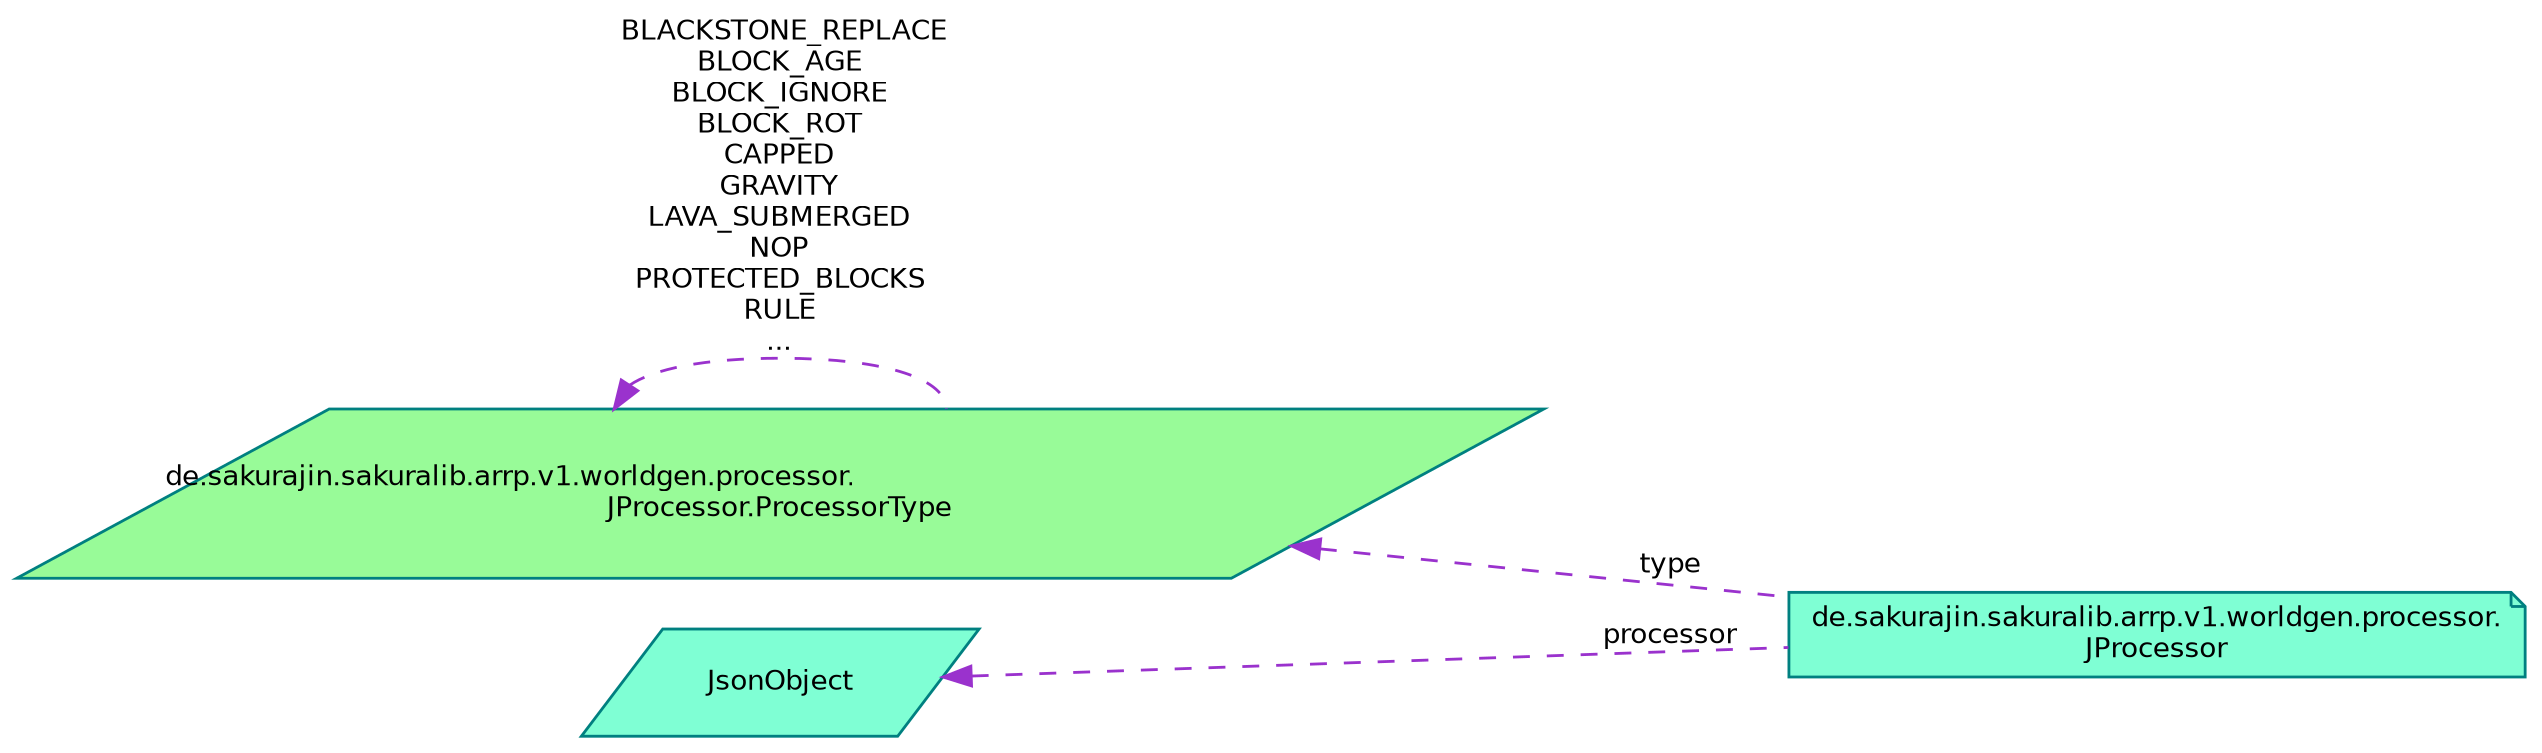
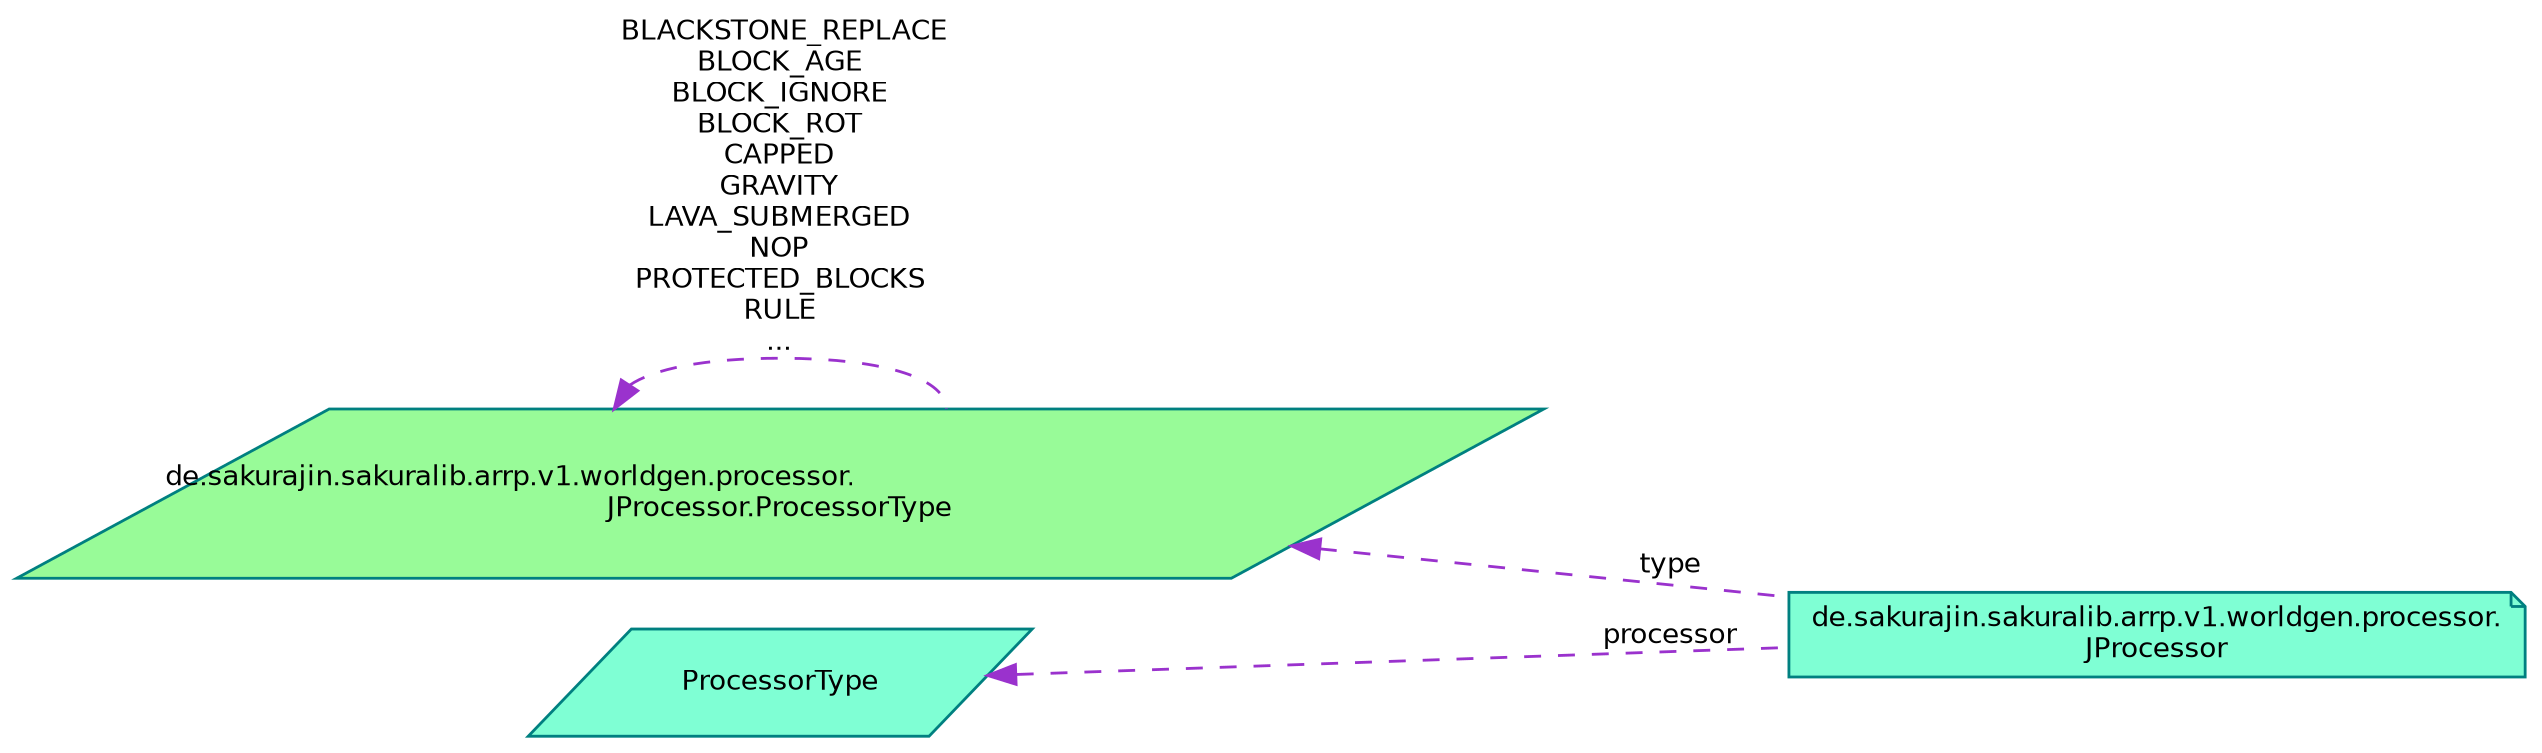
node "JsonObject": label "JsonObject" -> "ProcessorType"
